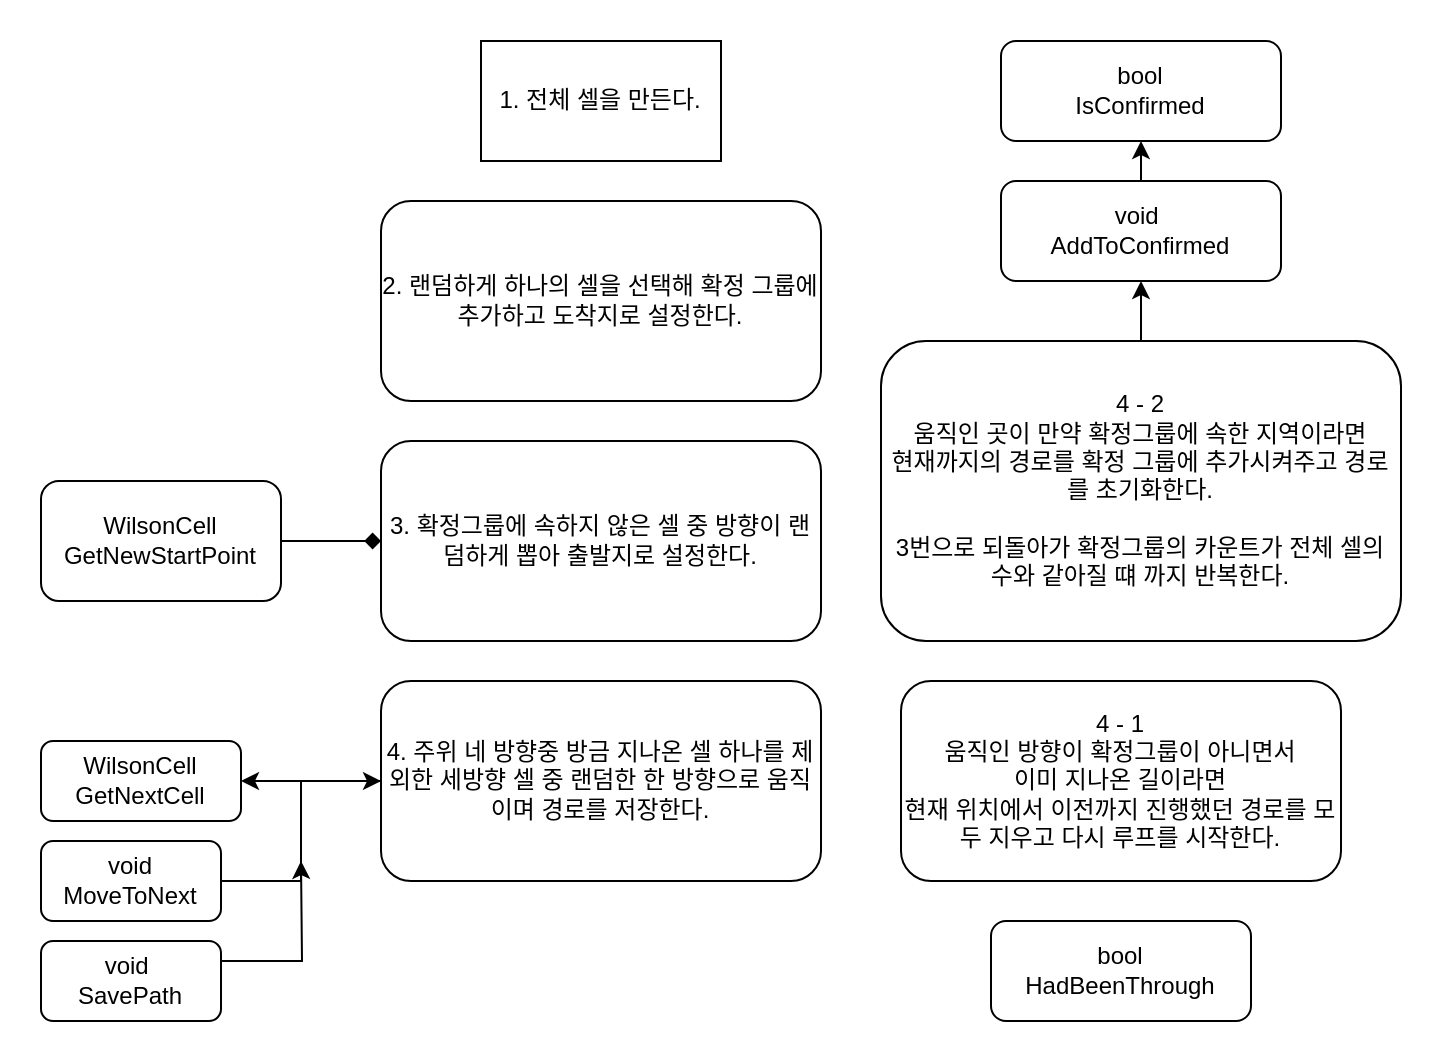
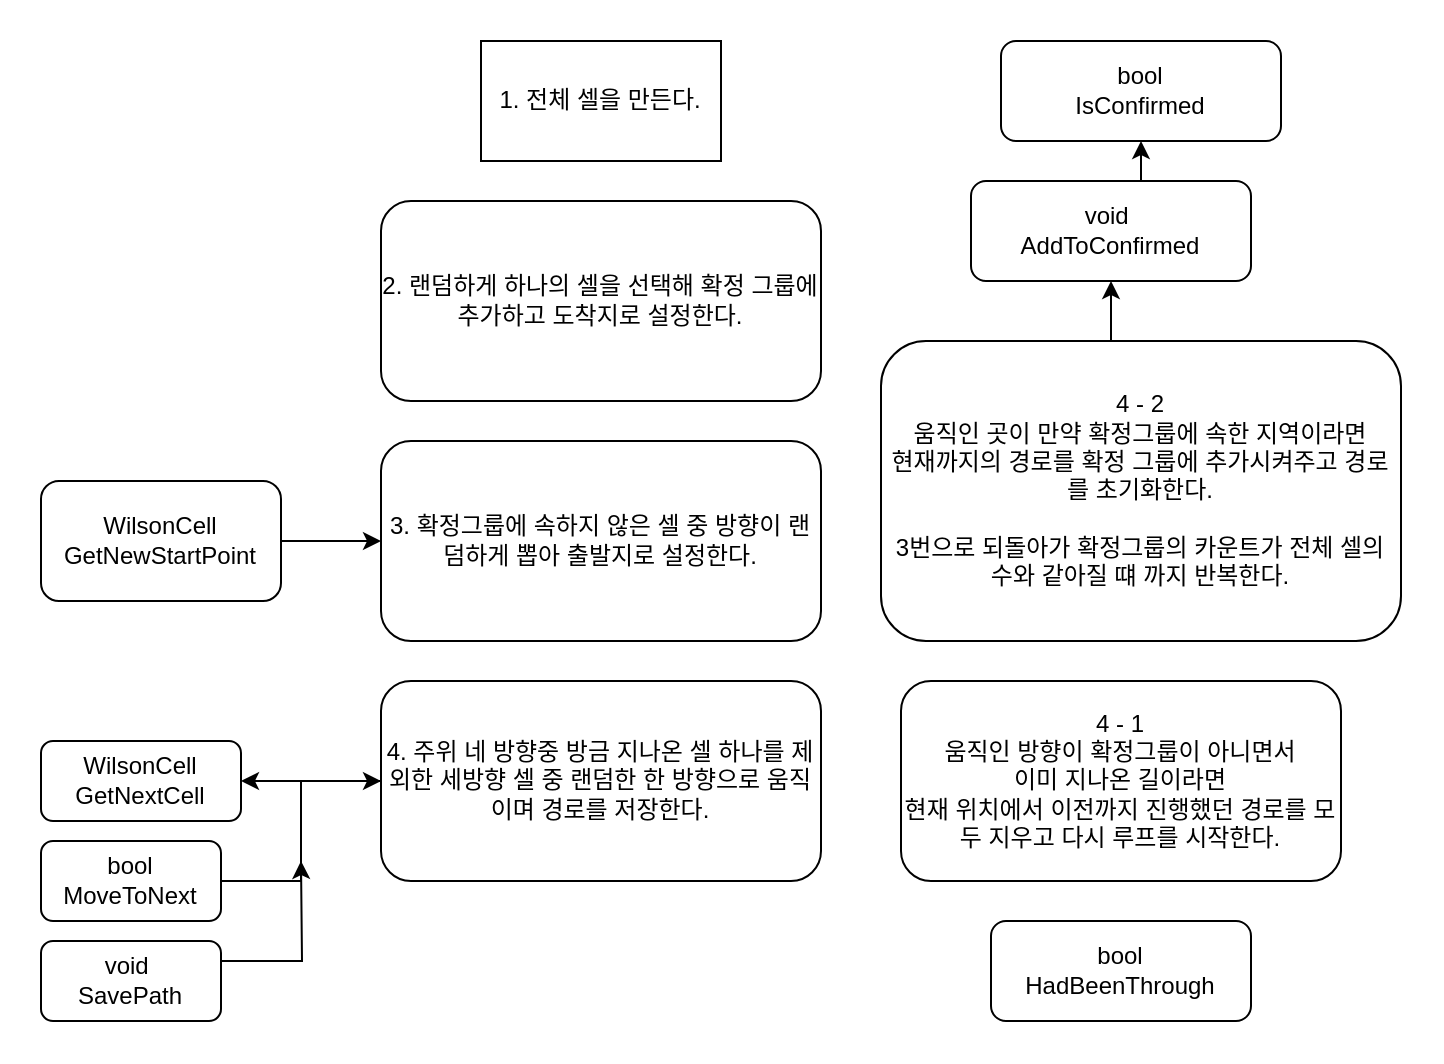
node "void AddToConfirmed": moved (1141, 231) -> (1111, 231)
edge "WilsonCell GetNewStartPoint" -> "3. 확정그룹에 속하지 않은 셀 중 방향이 랜덤하게 뽑아 출발지로 설정한다.": arrowhead diamond -> classic
node "void MoveToNext": label "void MoveToNext" -> "bool MoveToNext"
